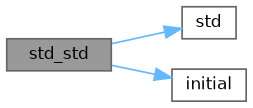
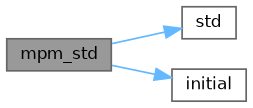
node "std_std": label "std_std" -> "mpm_std"
